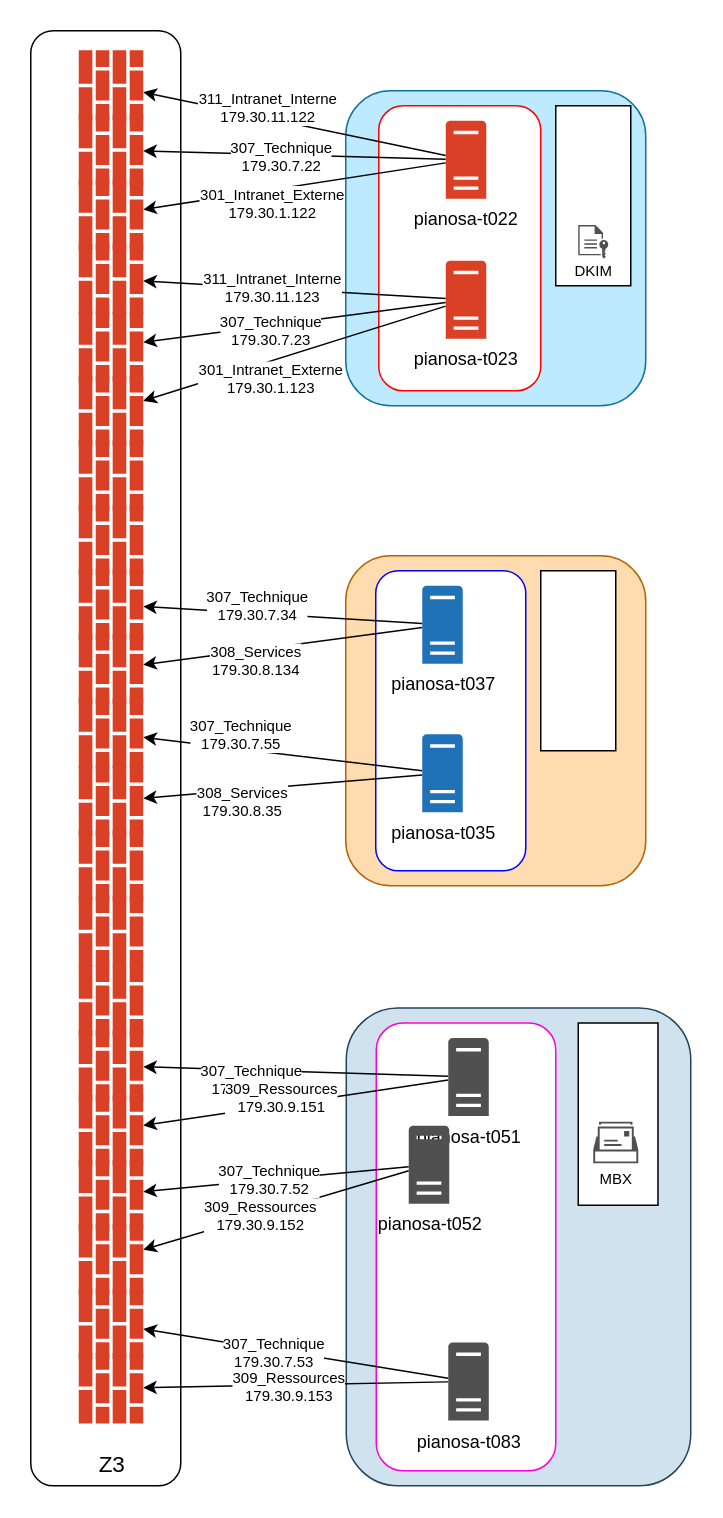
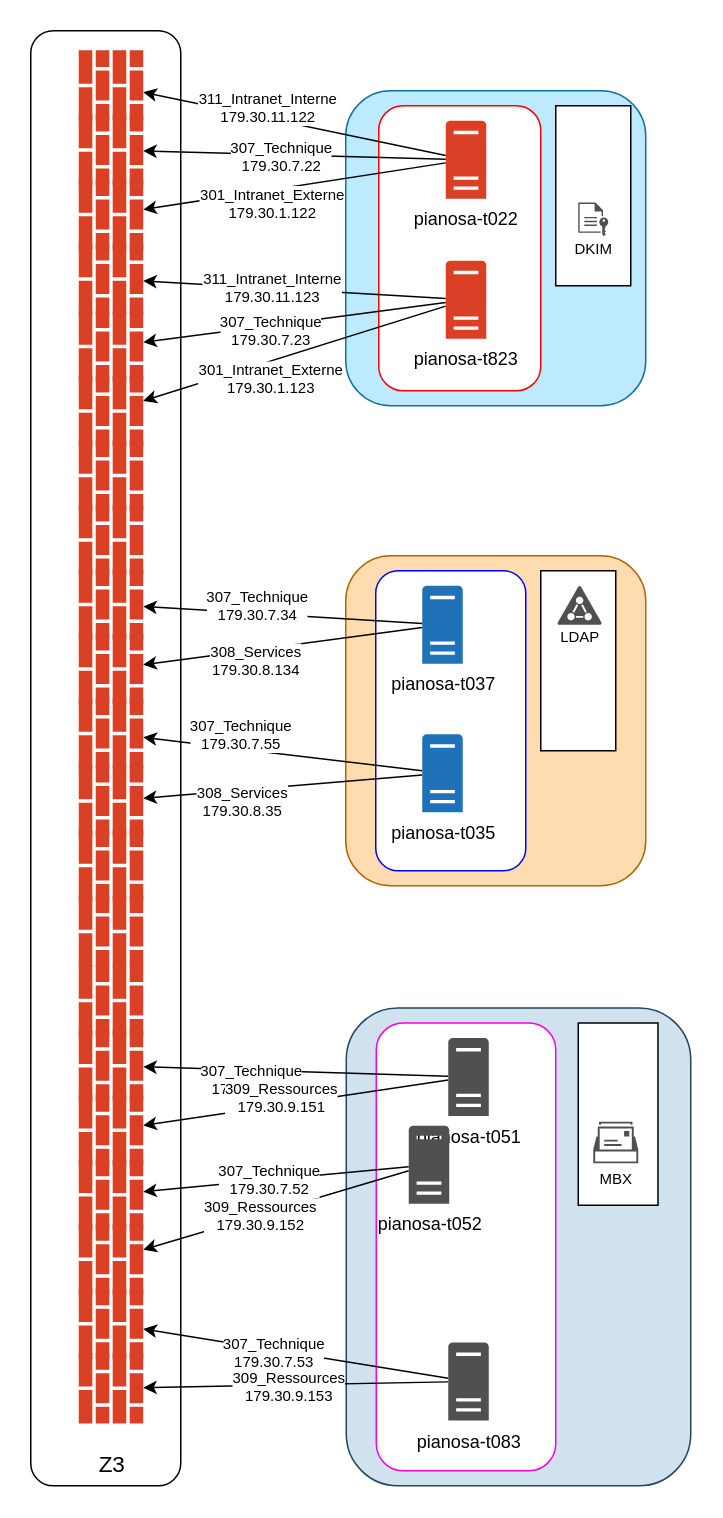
node "DKIM": moved (593, 242) -> (593, 219)
node "pianosa-t023": label "pianosa-t023" -> "pianosa-t823"
node "LDAP": added
